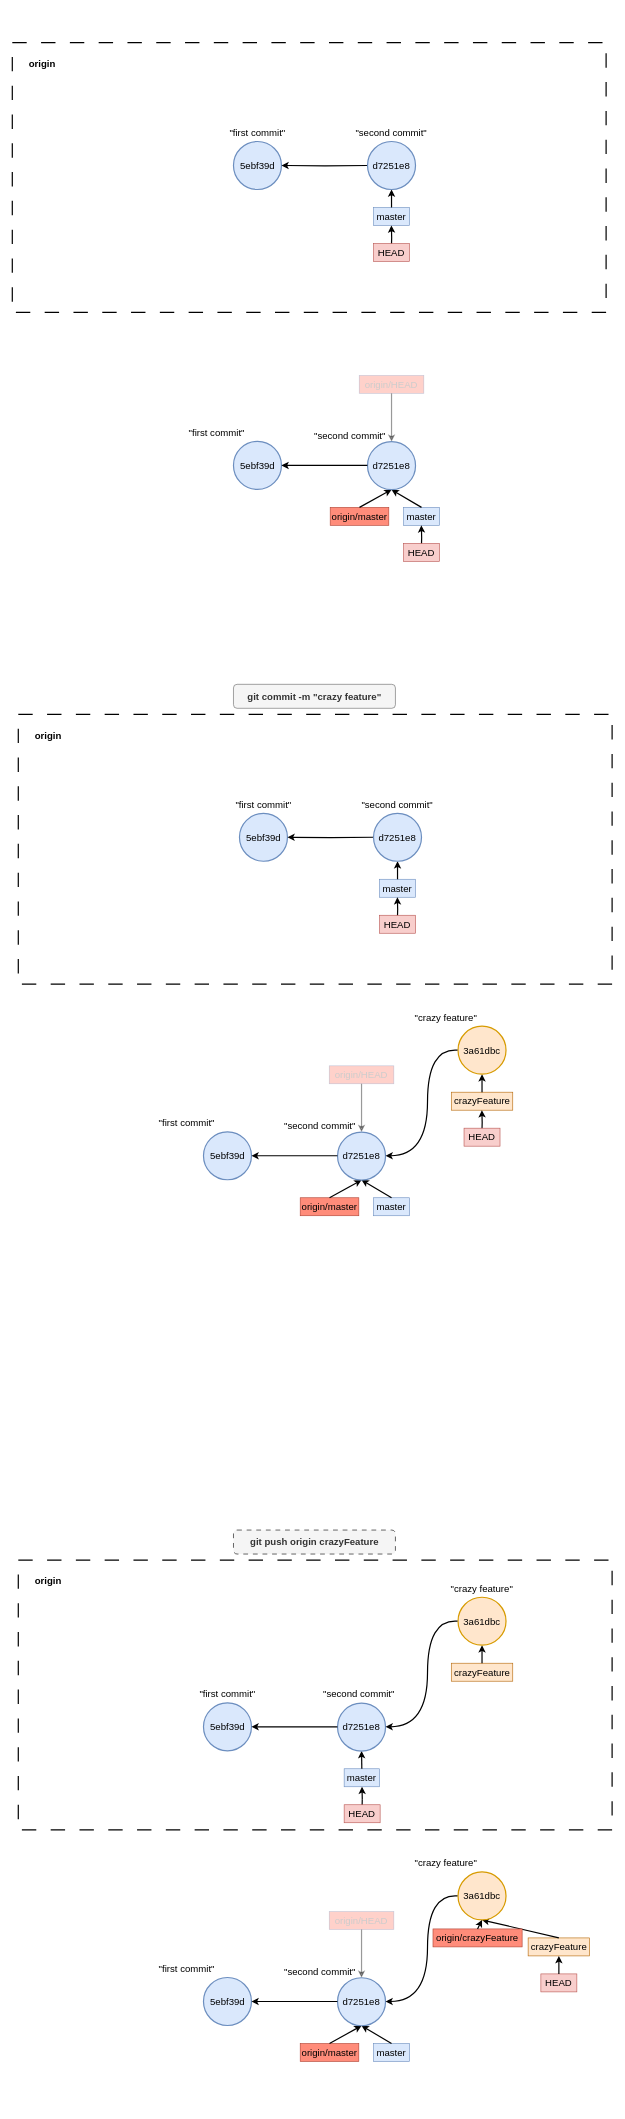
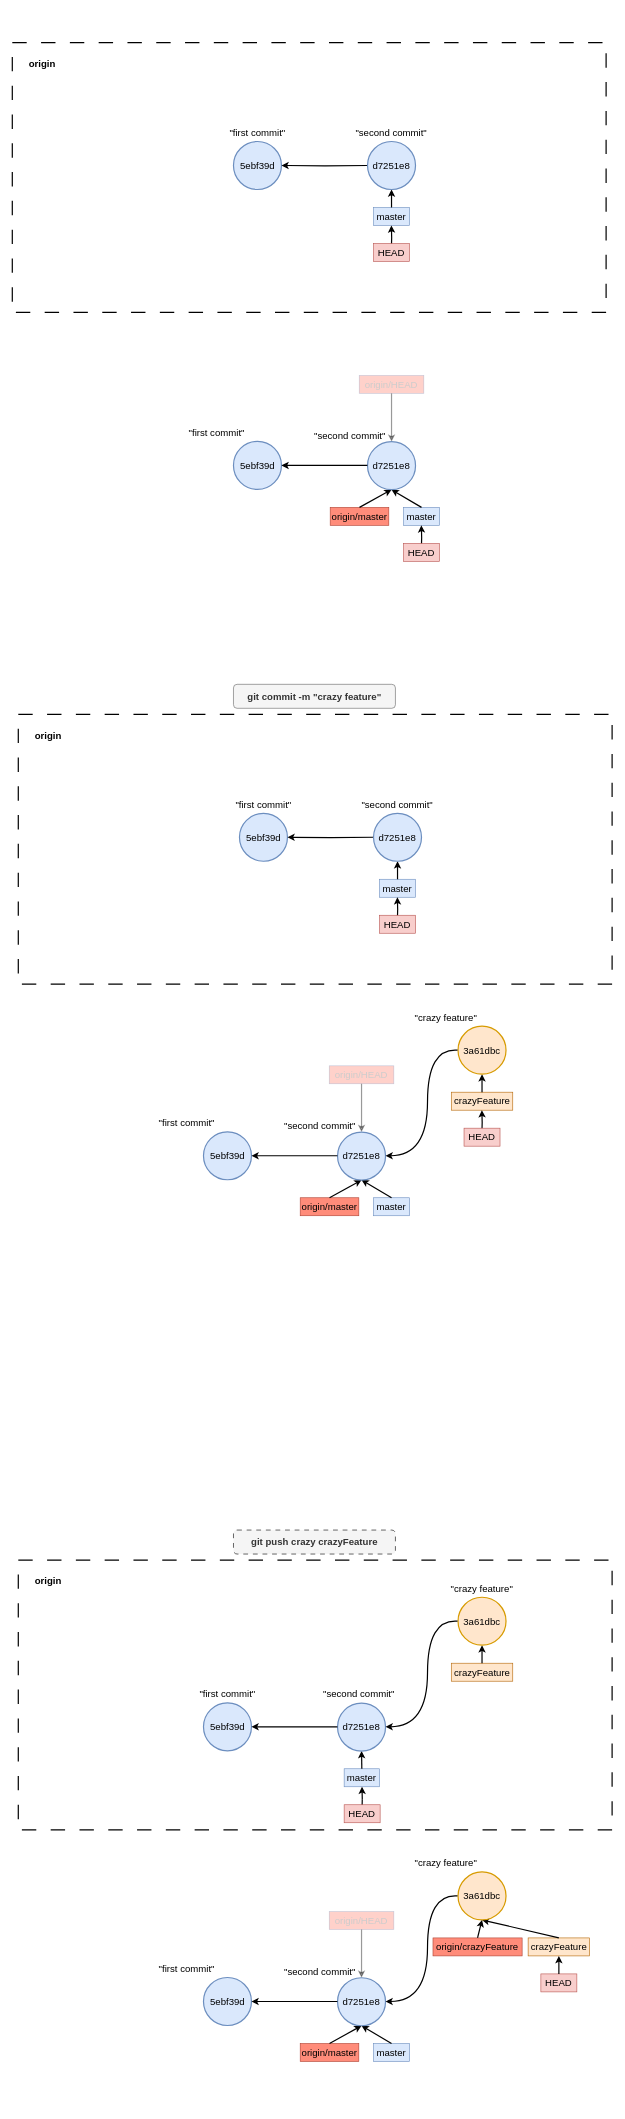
node "git push origin crazyFeature": label "git push origin crazyFeature" -> "git push crazy crazyFeature"
node "origin/crazyFeature": moved (478, 1938) -> (478, 1947)
